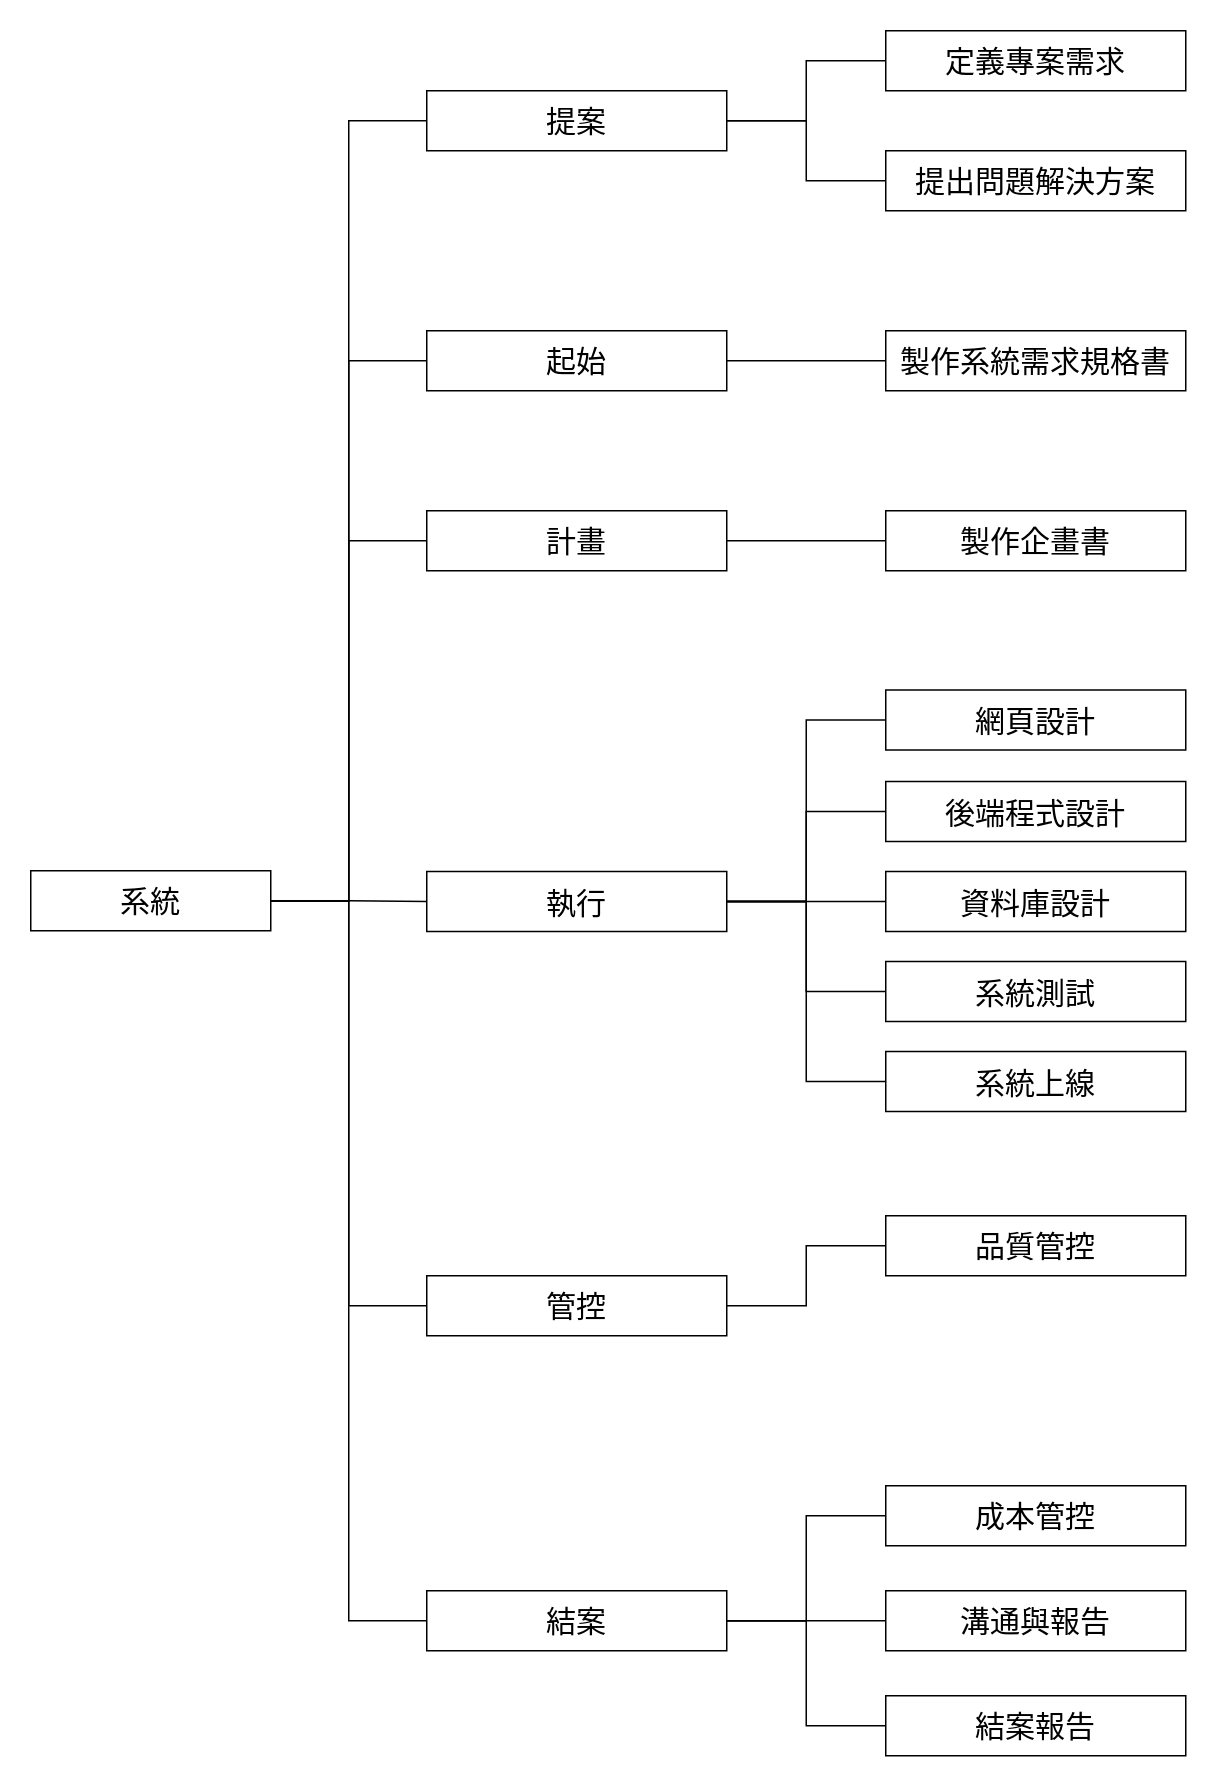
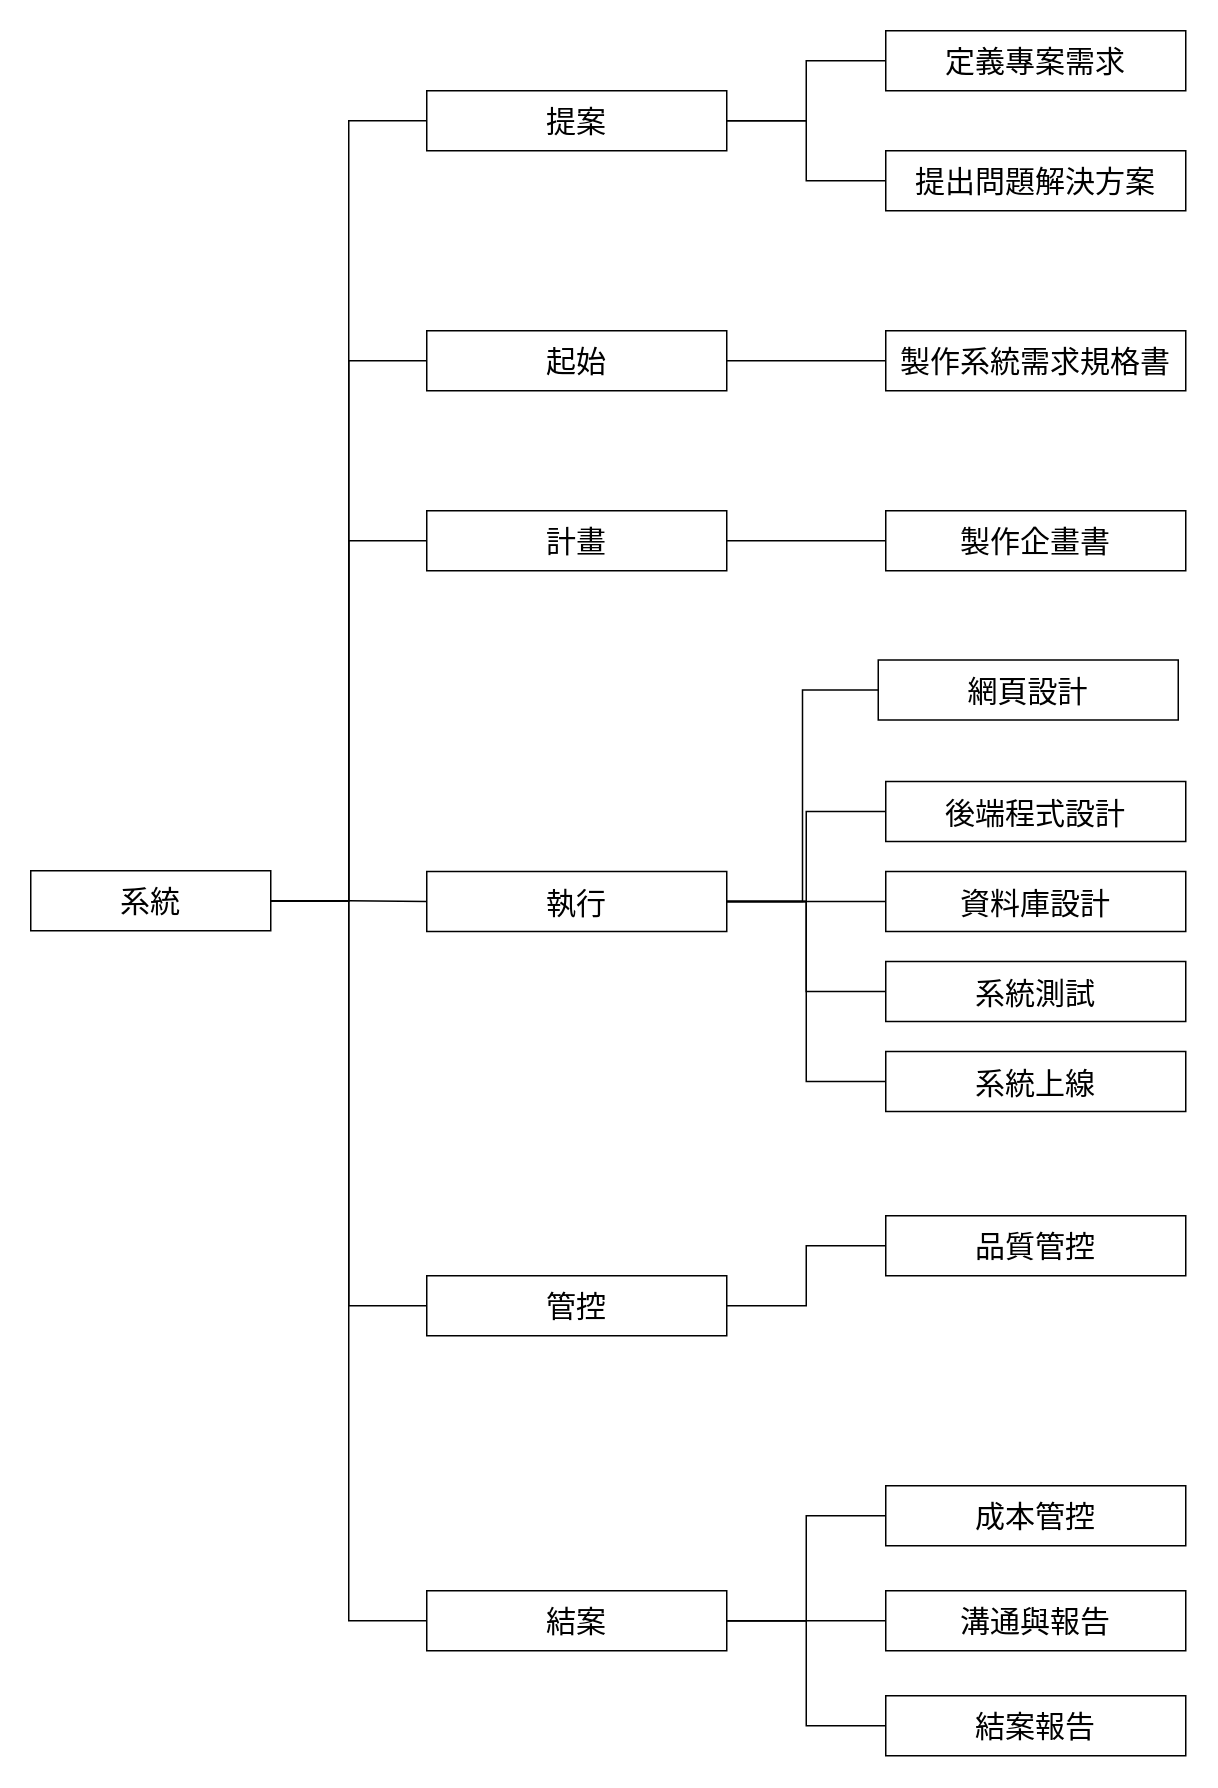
node "網頁設計": moved (1036, 720) -> (1028, 690)
